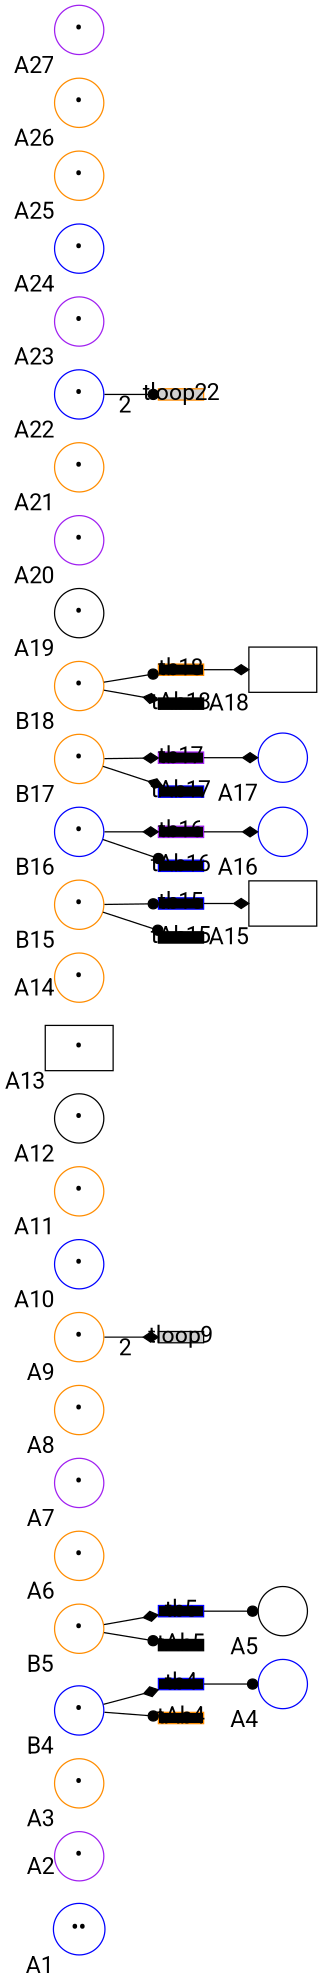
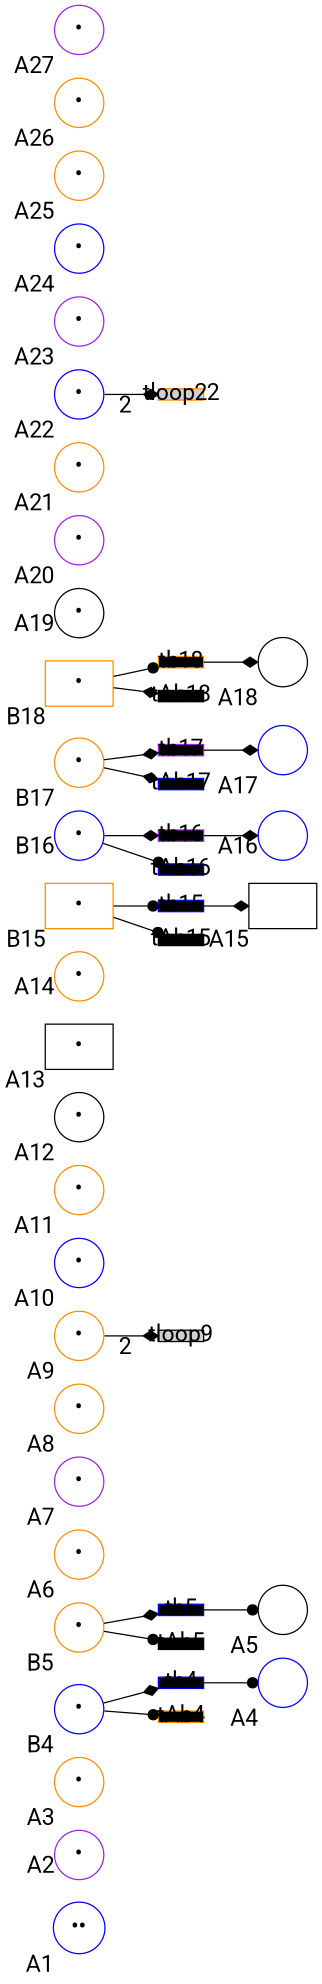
edge "• A22" -> "tloop22": arrowhead dot -> diamond
node "A18": shape box -> circle
node "• B18": shape circle -> box
node "• B15": shape circle -> box
